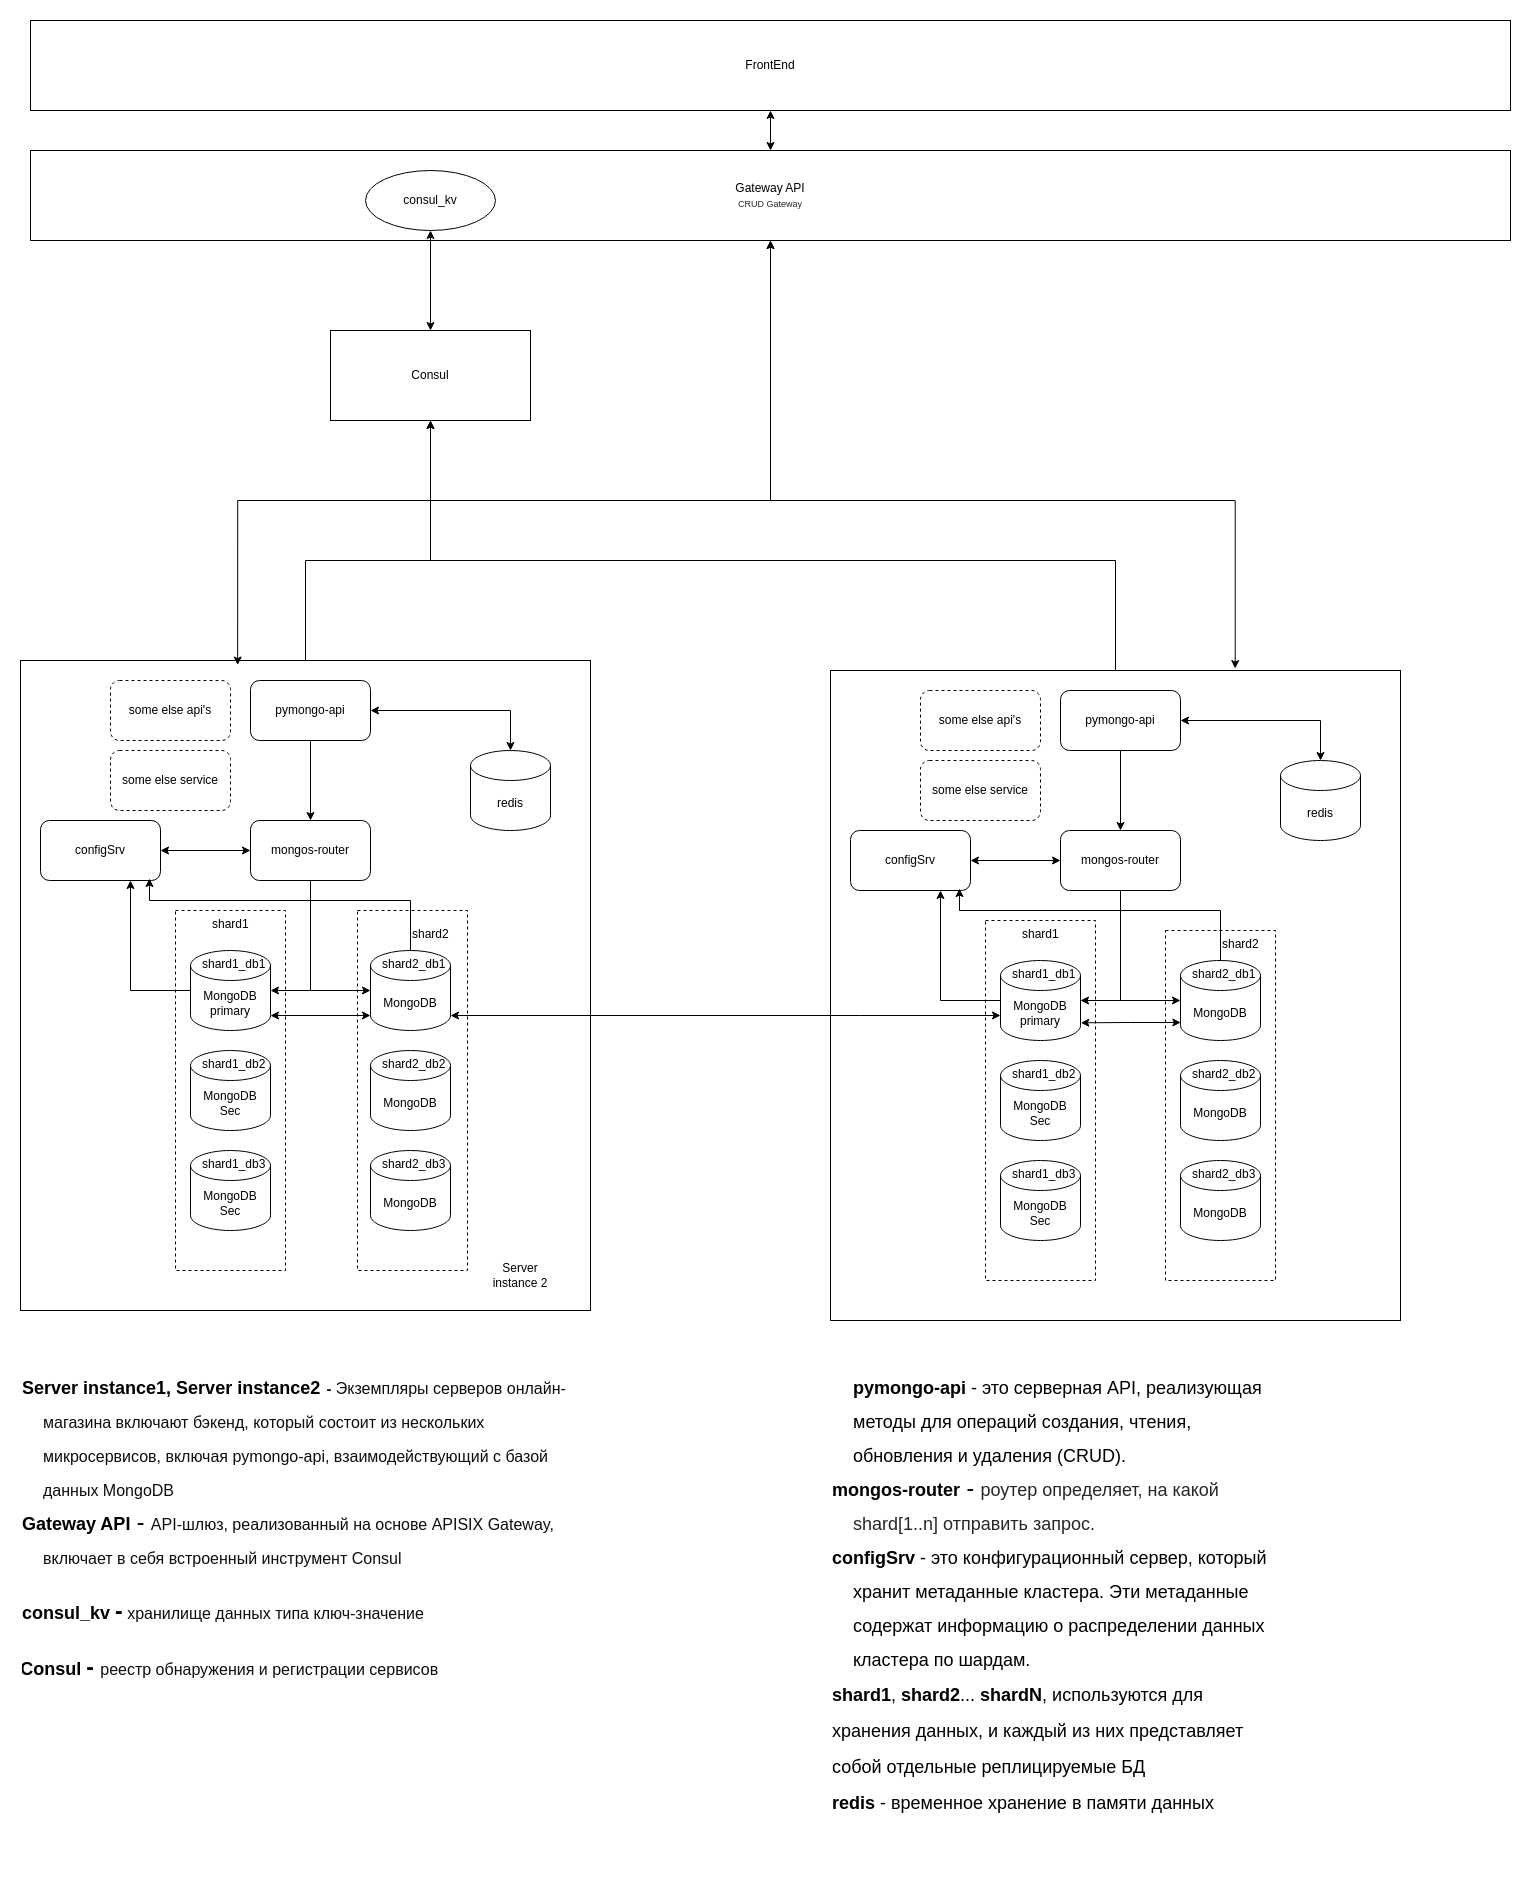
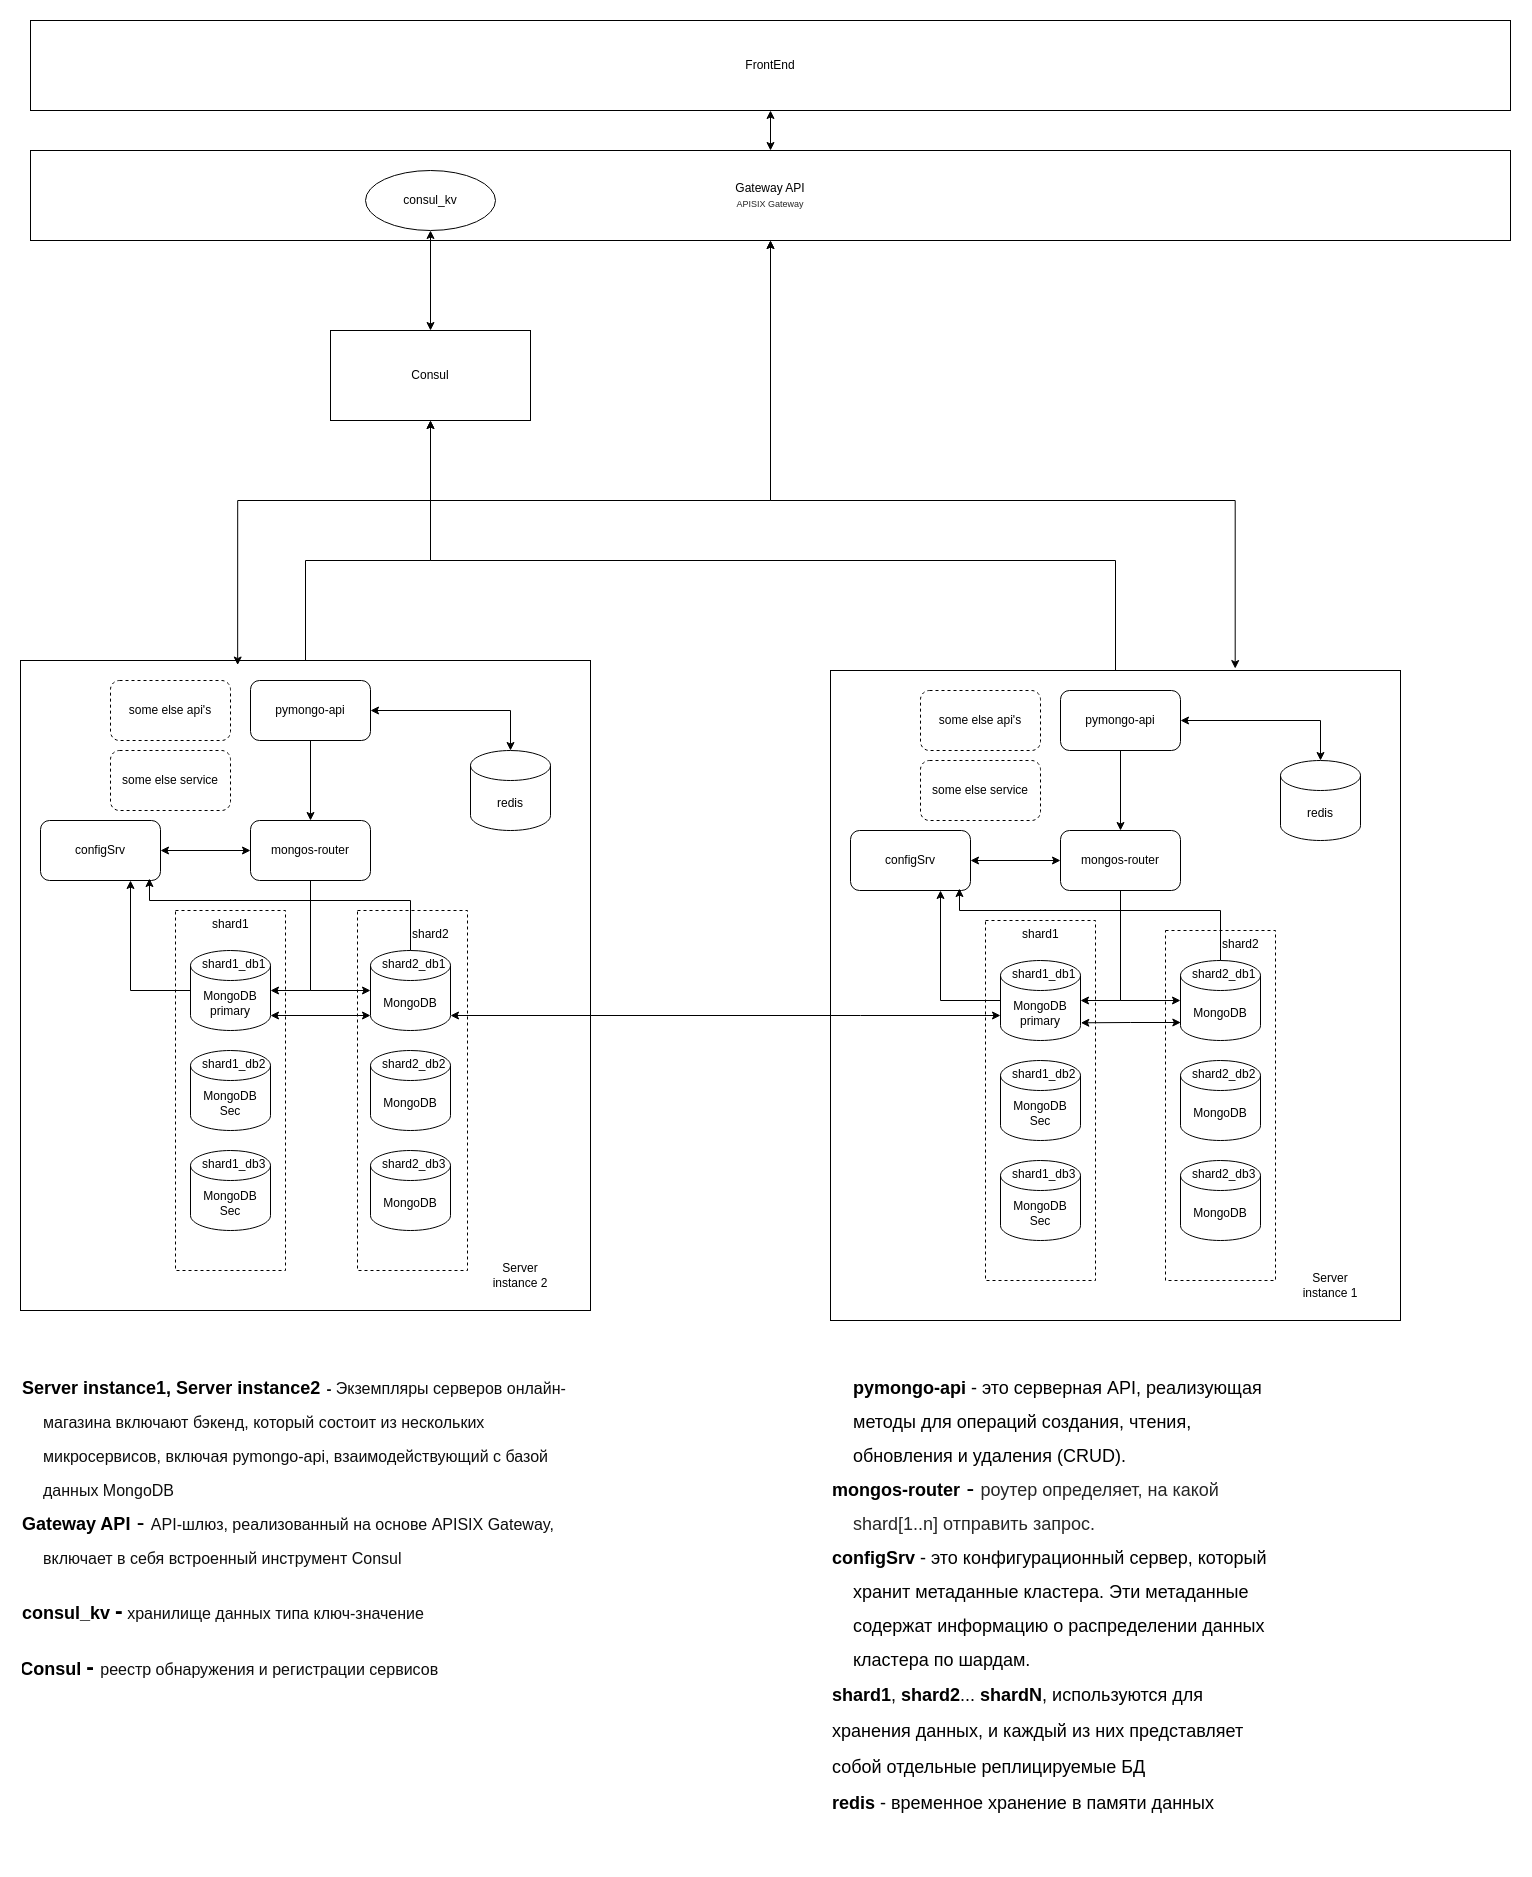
node "Gateway API CRUD Gateway": label "Gateway API CRUD Gateway" -> "Gateway API APISIX Gateway"
node "Server instance 1": added
